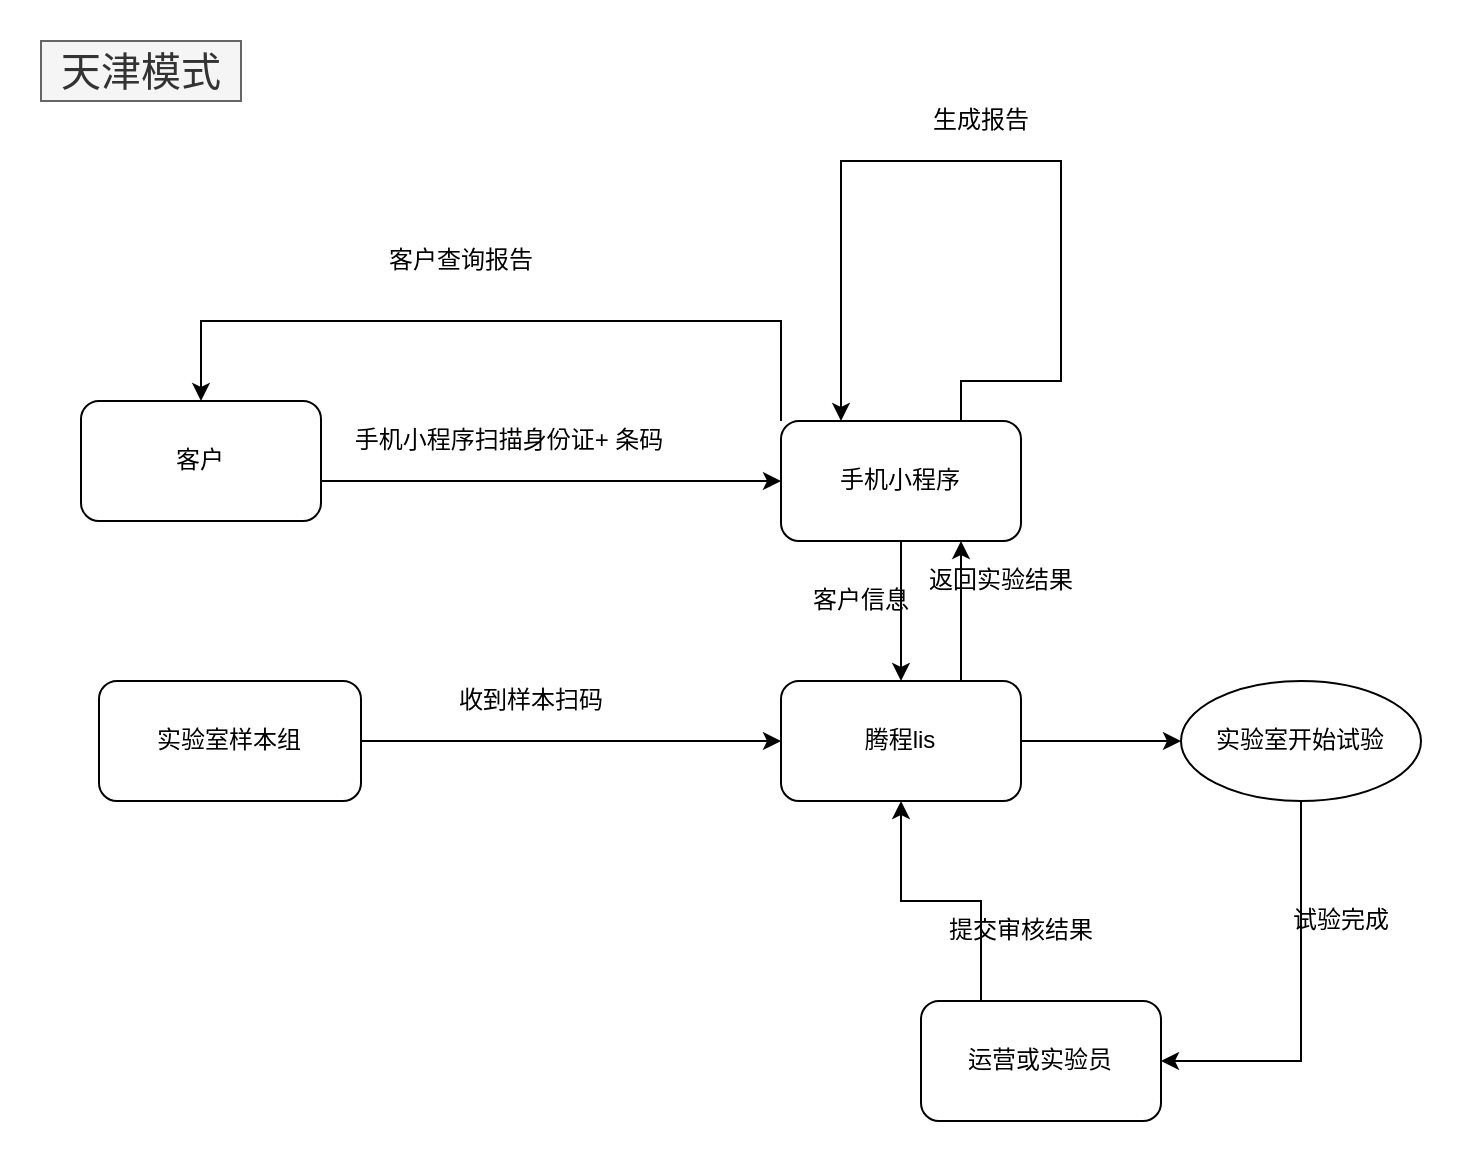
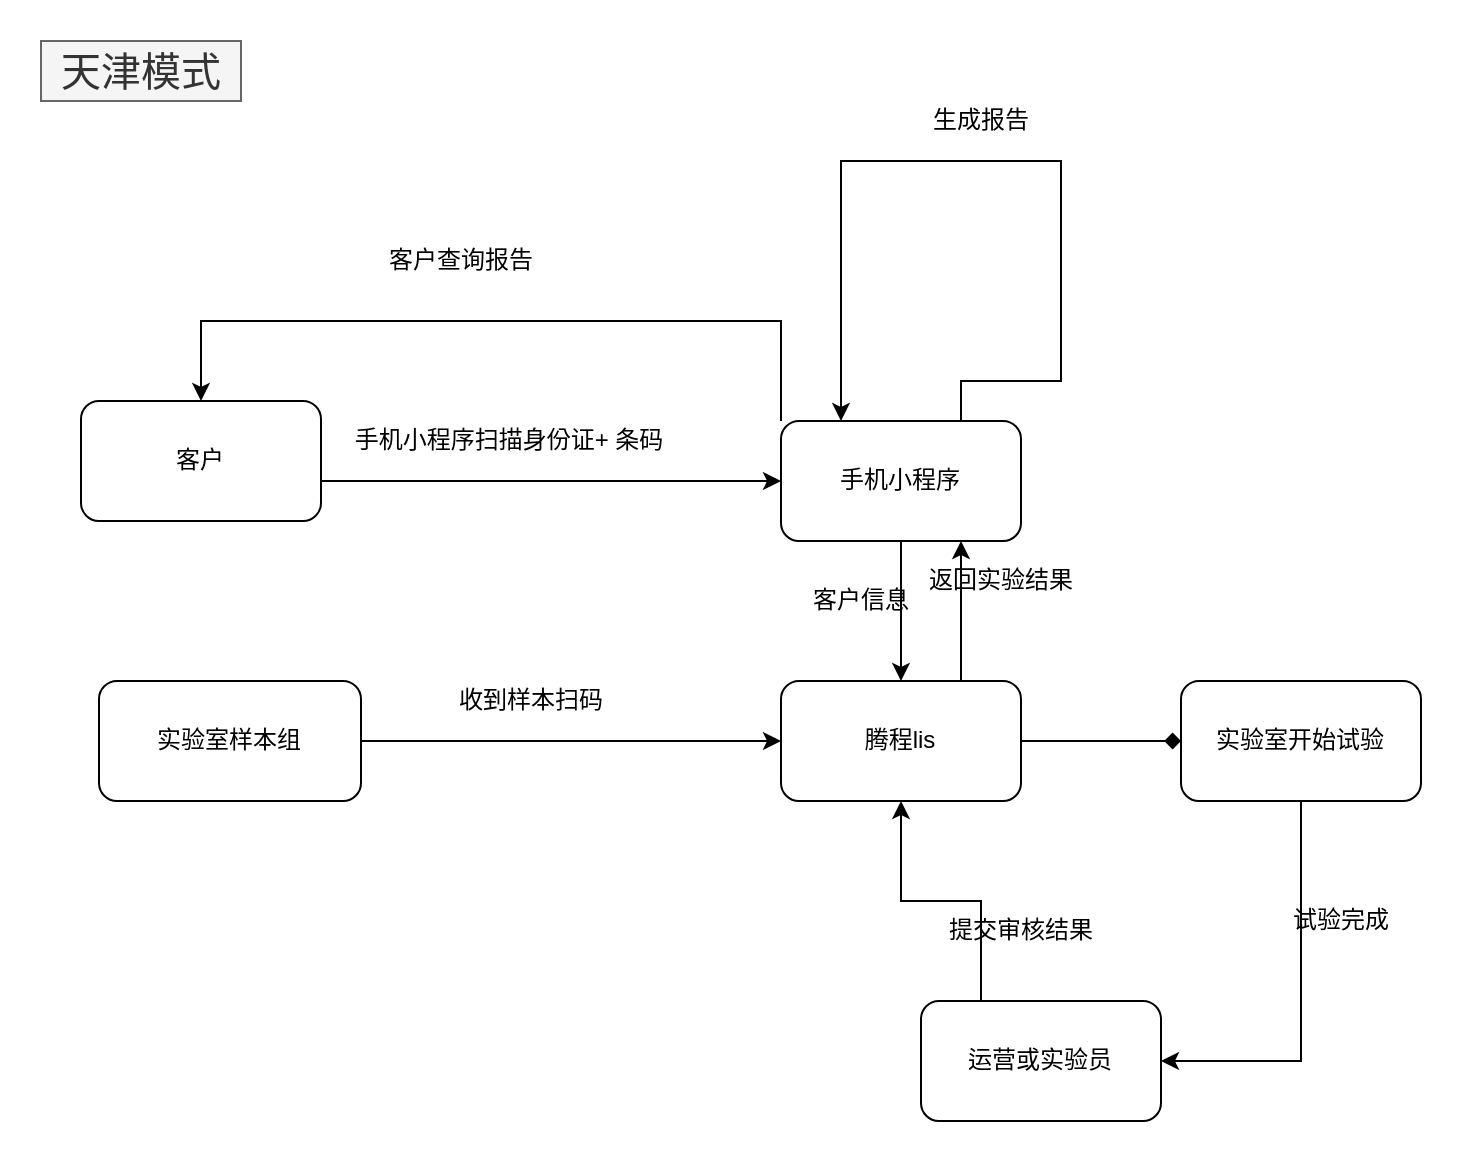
edge "腾程lis" -> "实验室开始试验": arrowhead classic -> diamond
node "实验室开始试验": shape ellipse -> rounded rectangle
